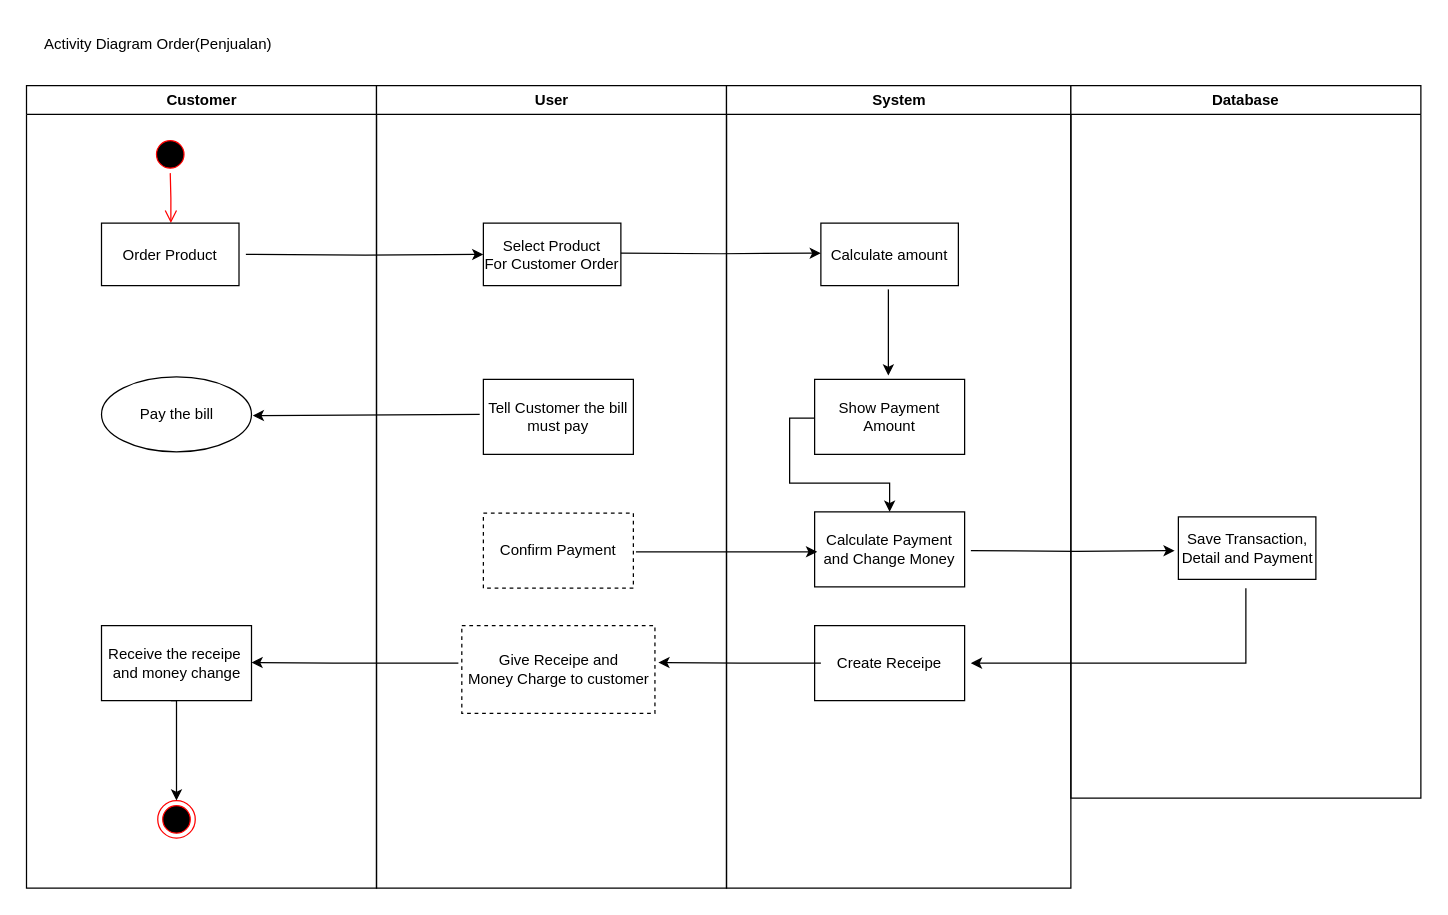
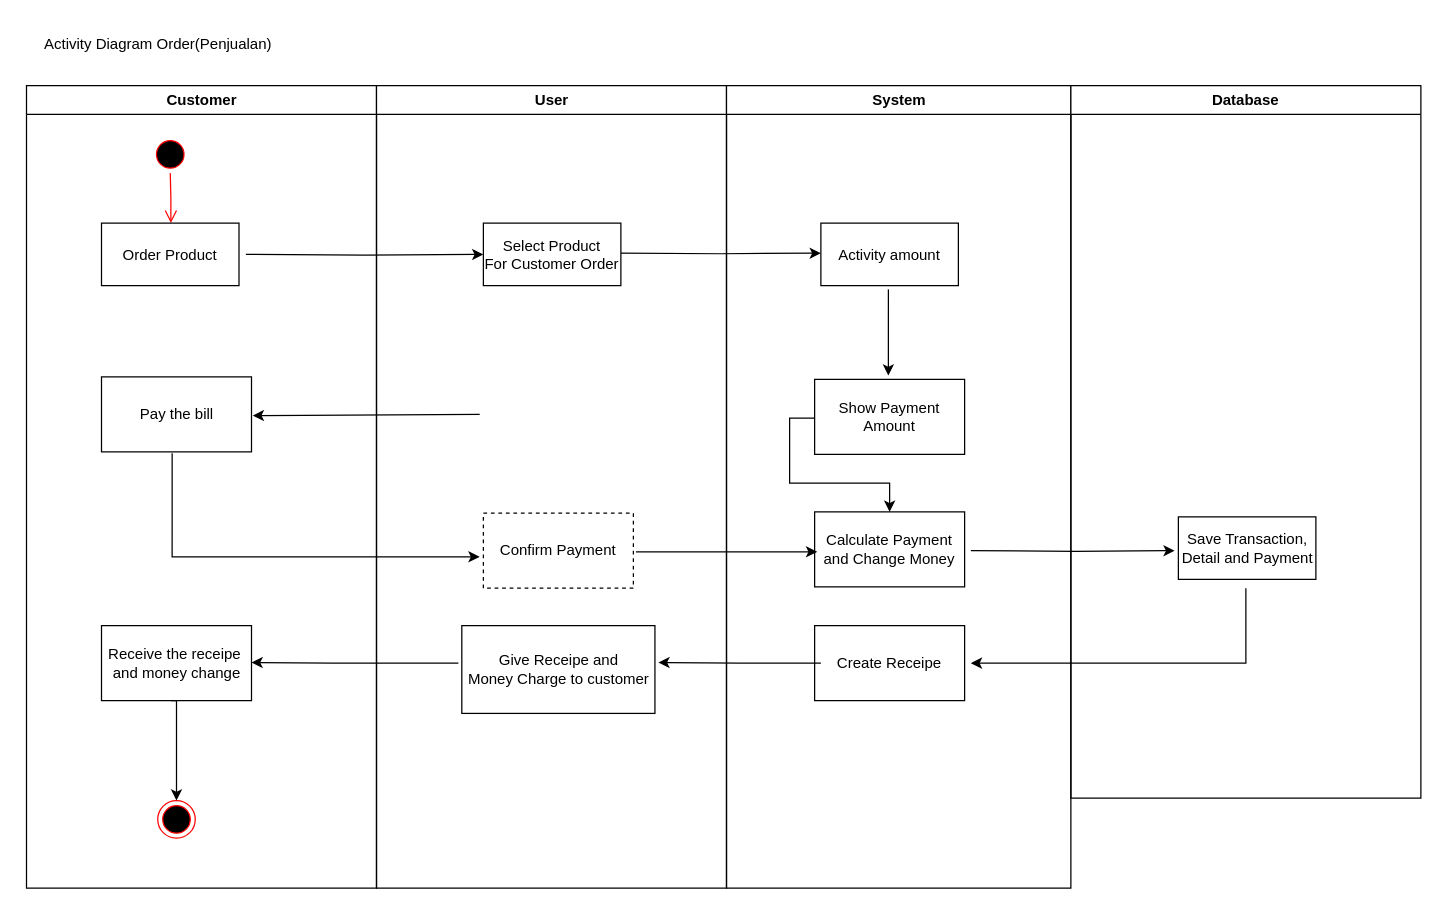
node "Calculate amount": label "Calculate amount" -> "Activity amount"
node "Pay the bill": shape ellipse -> rectangle
node "Tell Customer the bill must pay": removed
edge "Pay the bill" -> "Confirm Payment": added
node "Give Receipe and Money Charge to customer": style dashed -> solid
